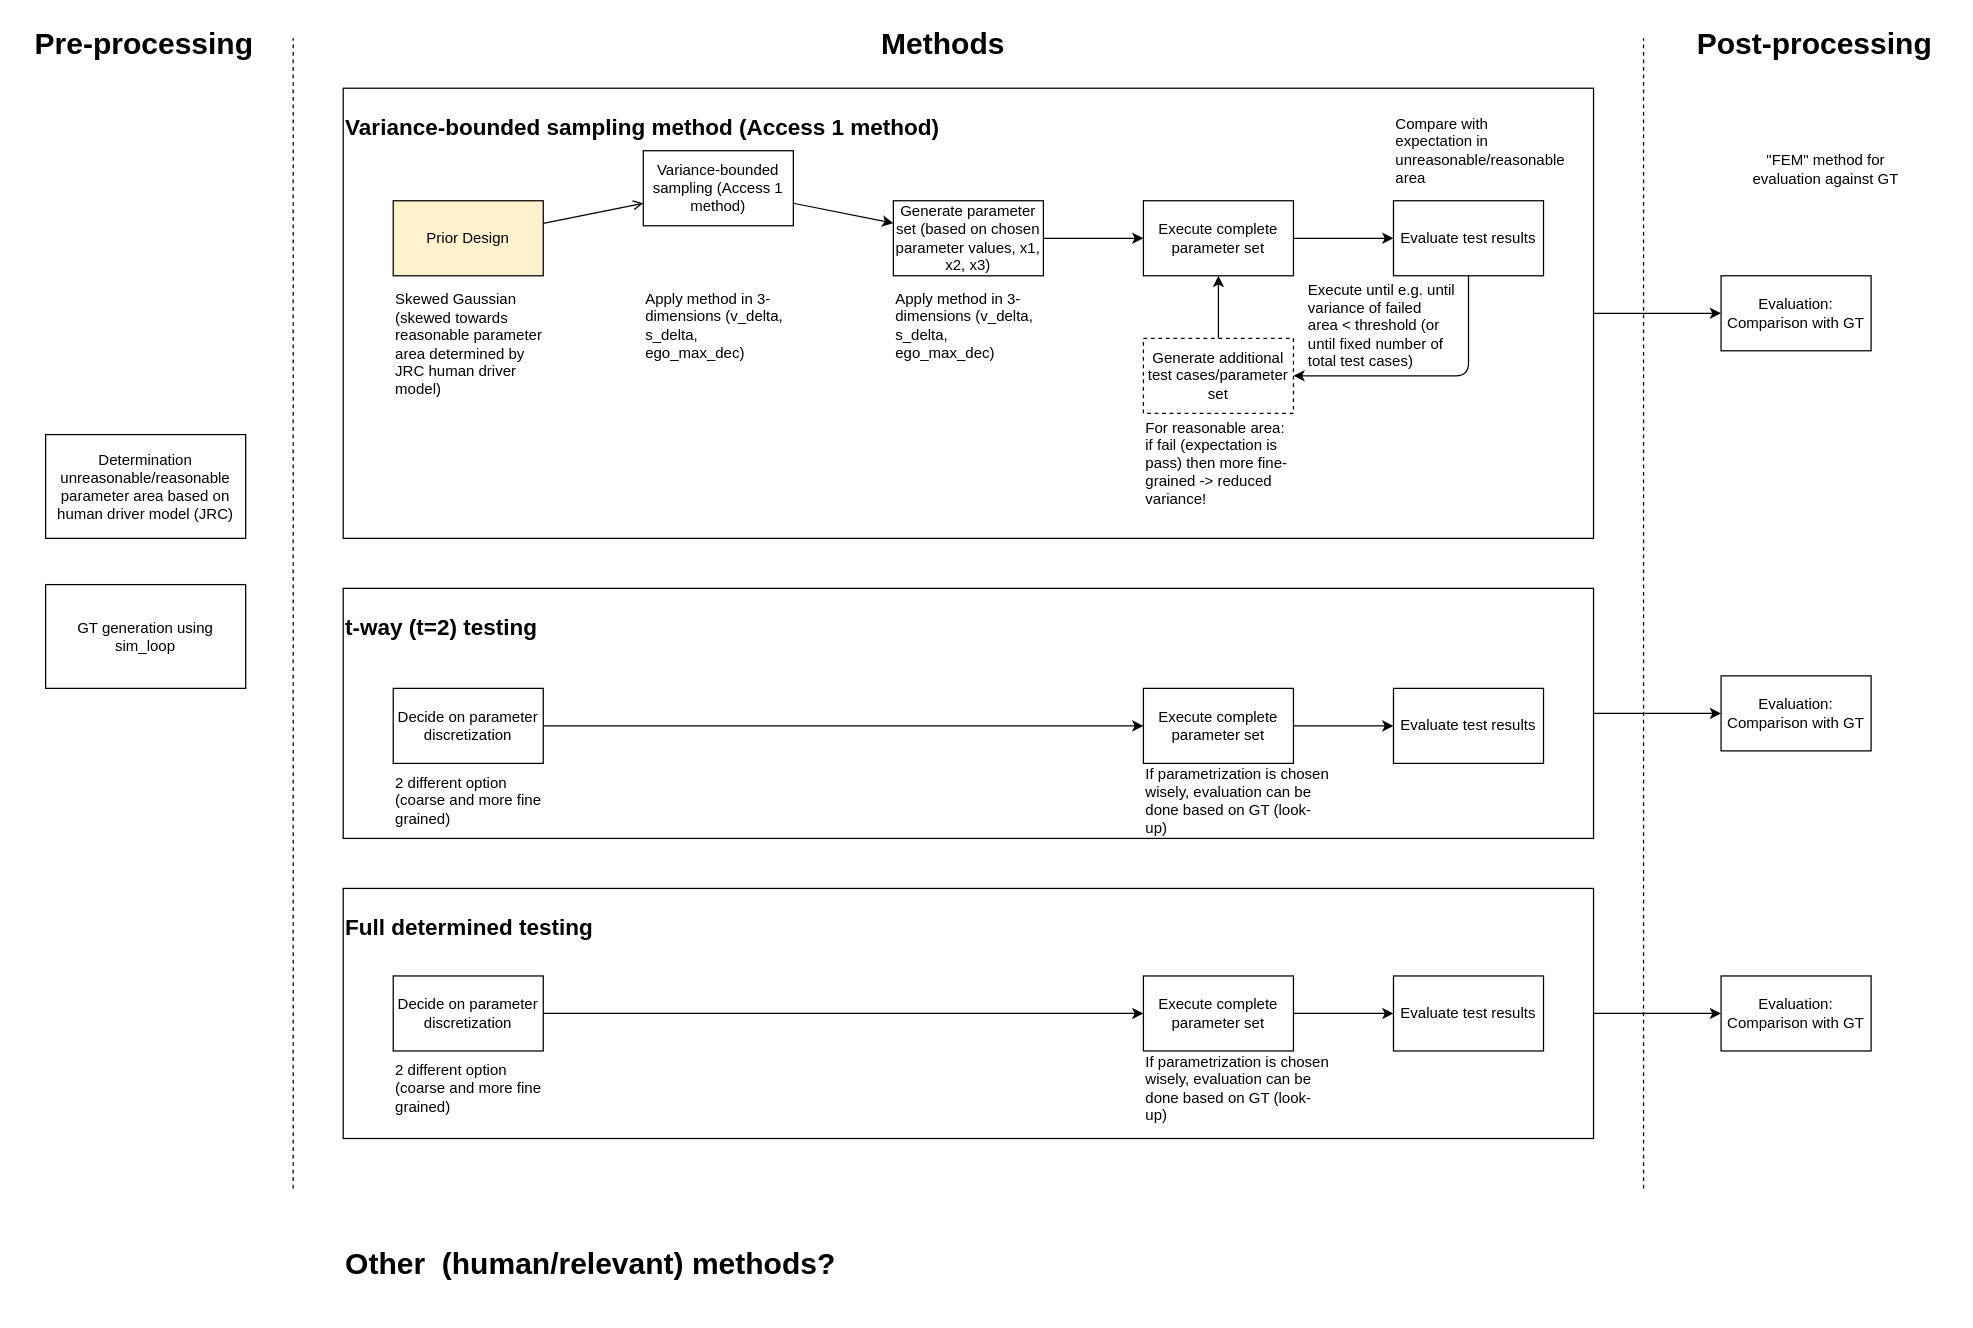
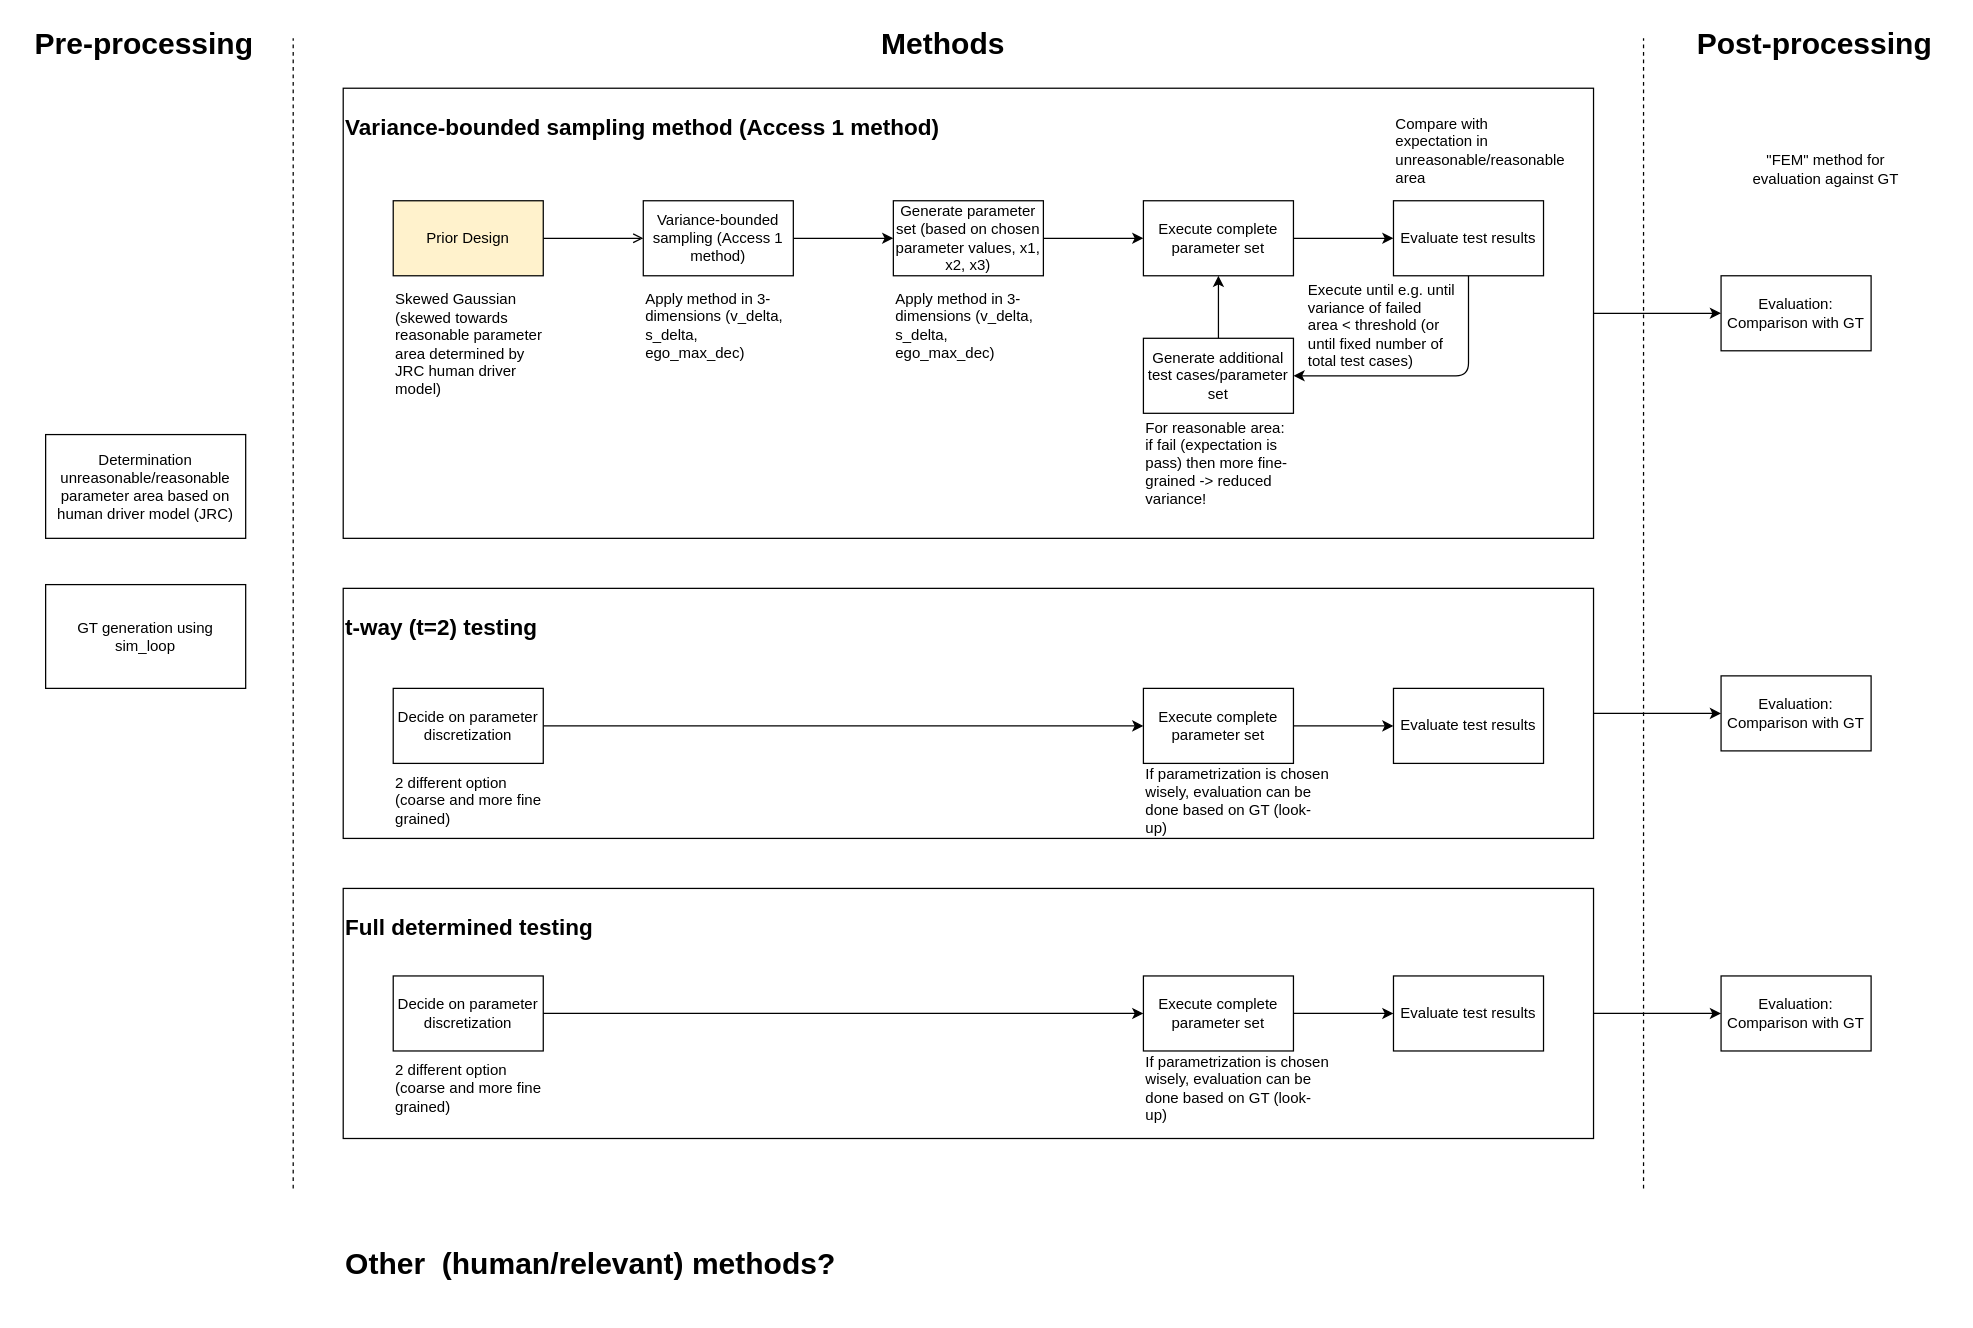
node "Variance-bounded sampling (Access 1 method)": moved (718, 188) -> (718, 238)
node "Generate additional test cases/parameter set": style dashed -> solid
